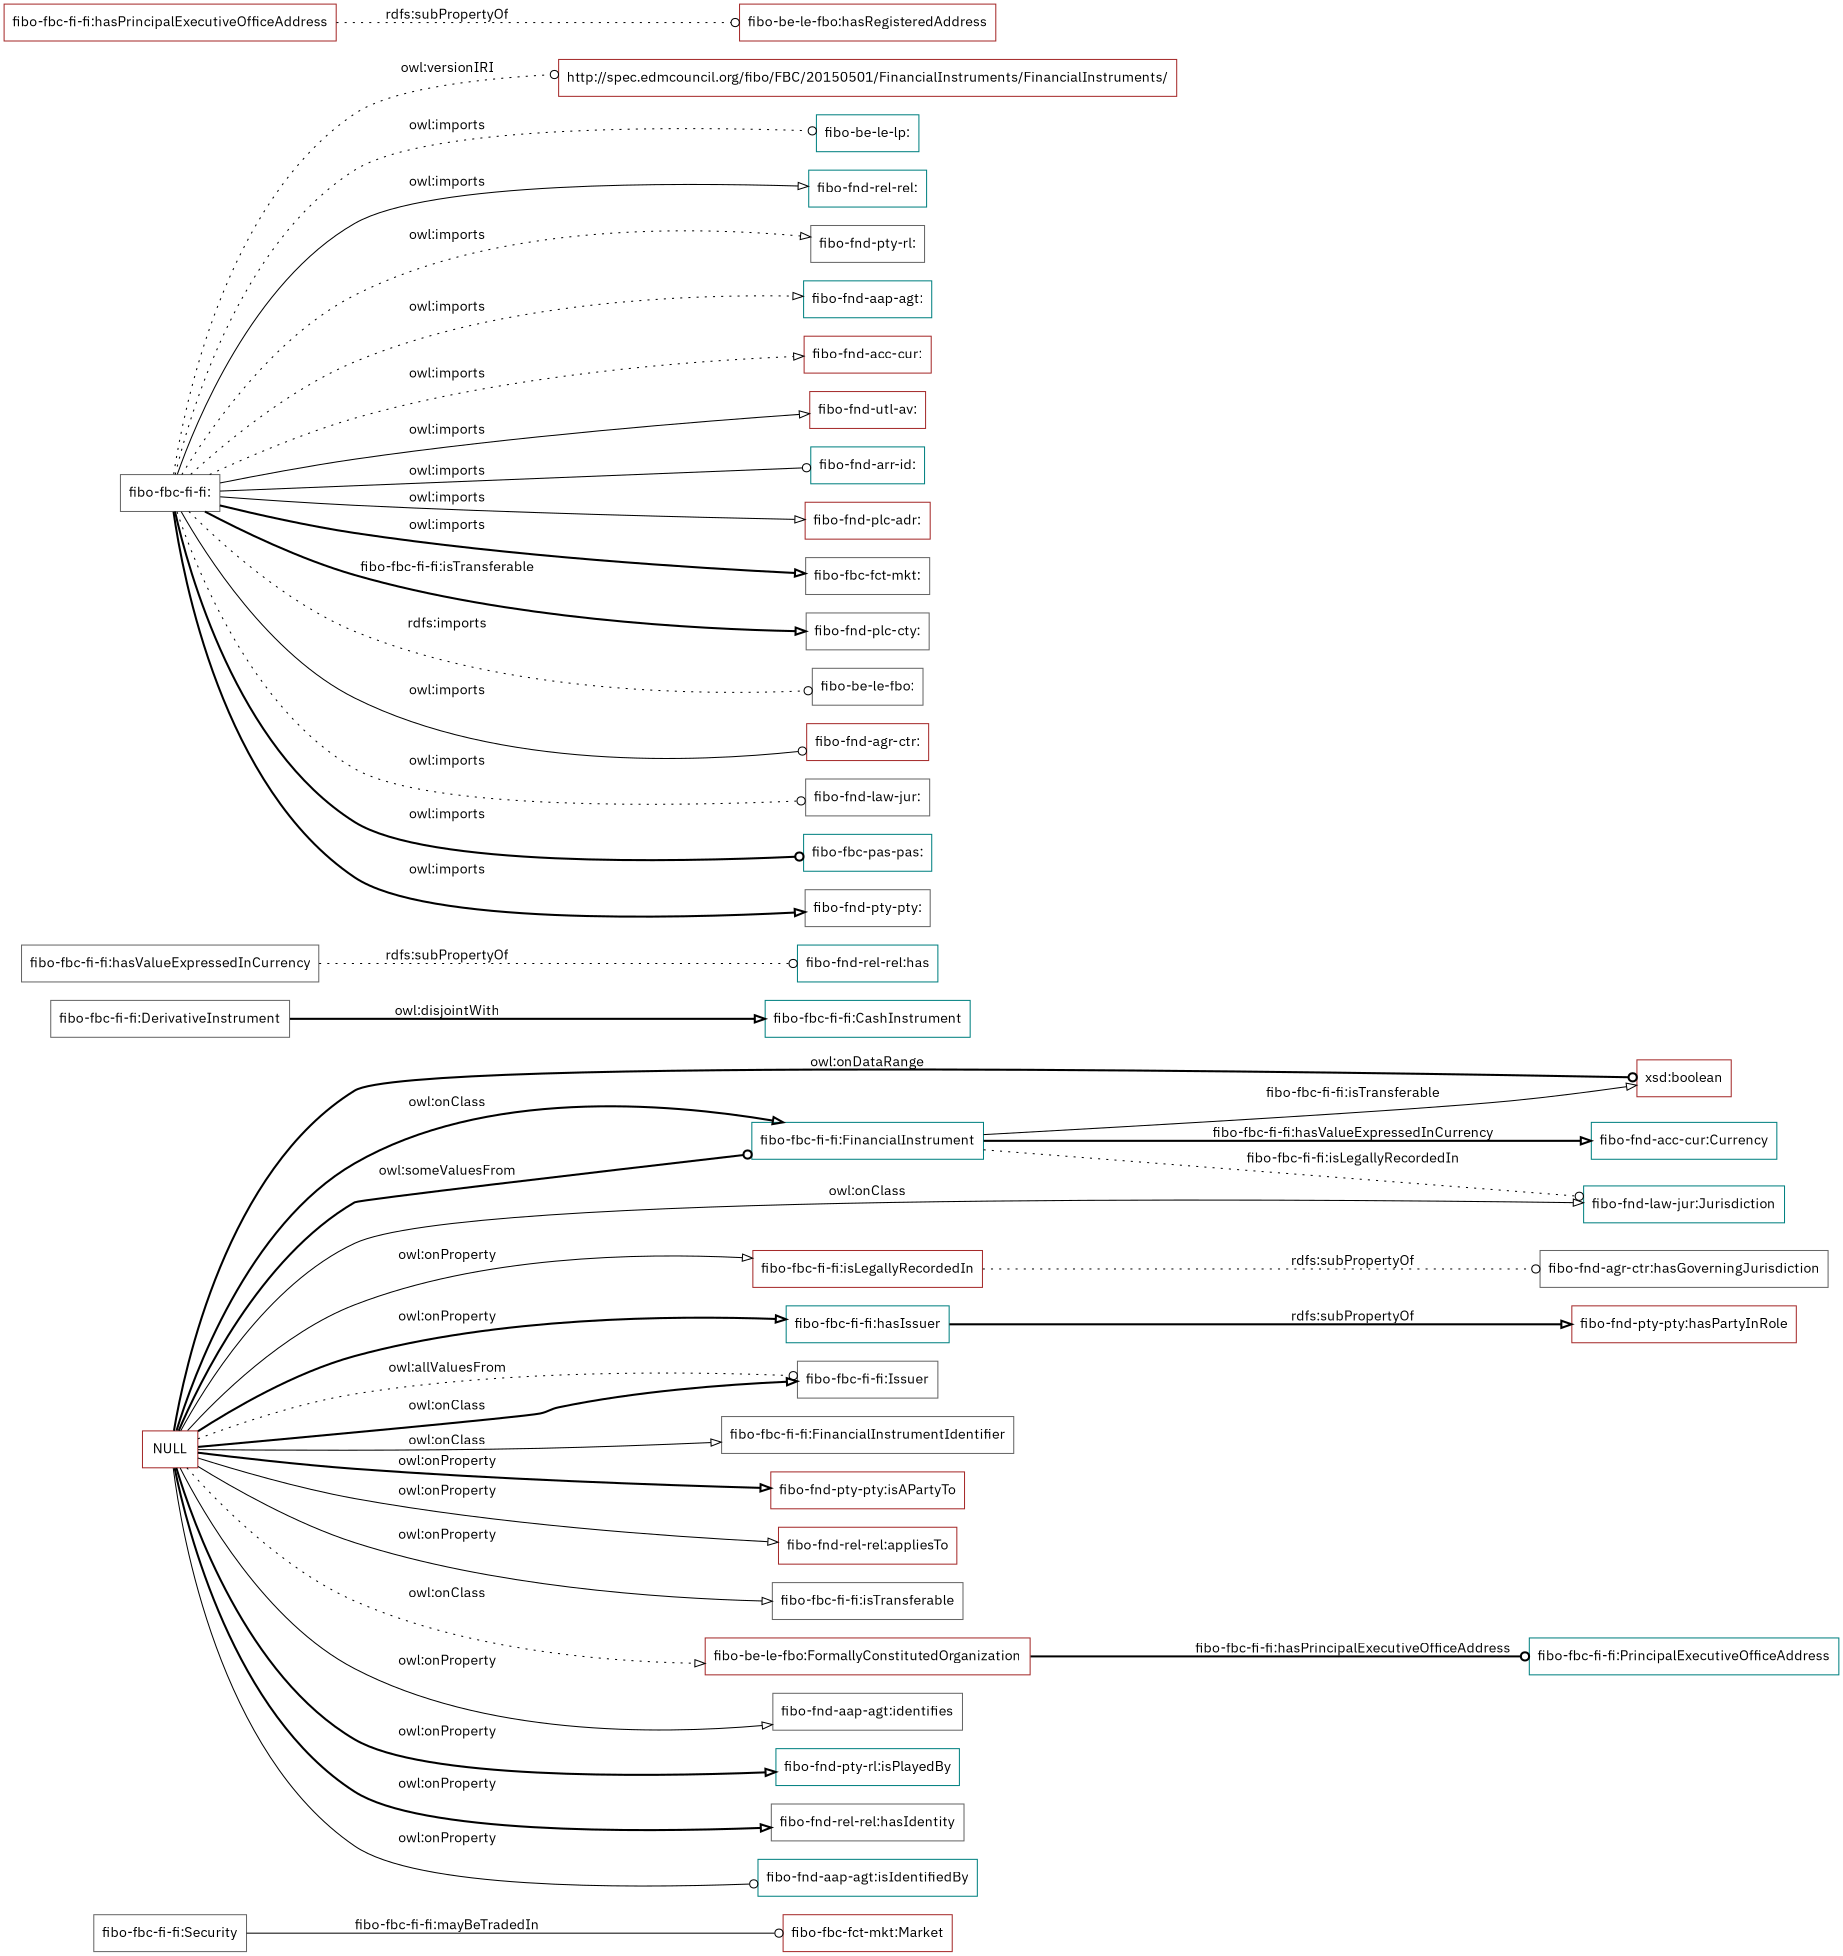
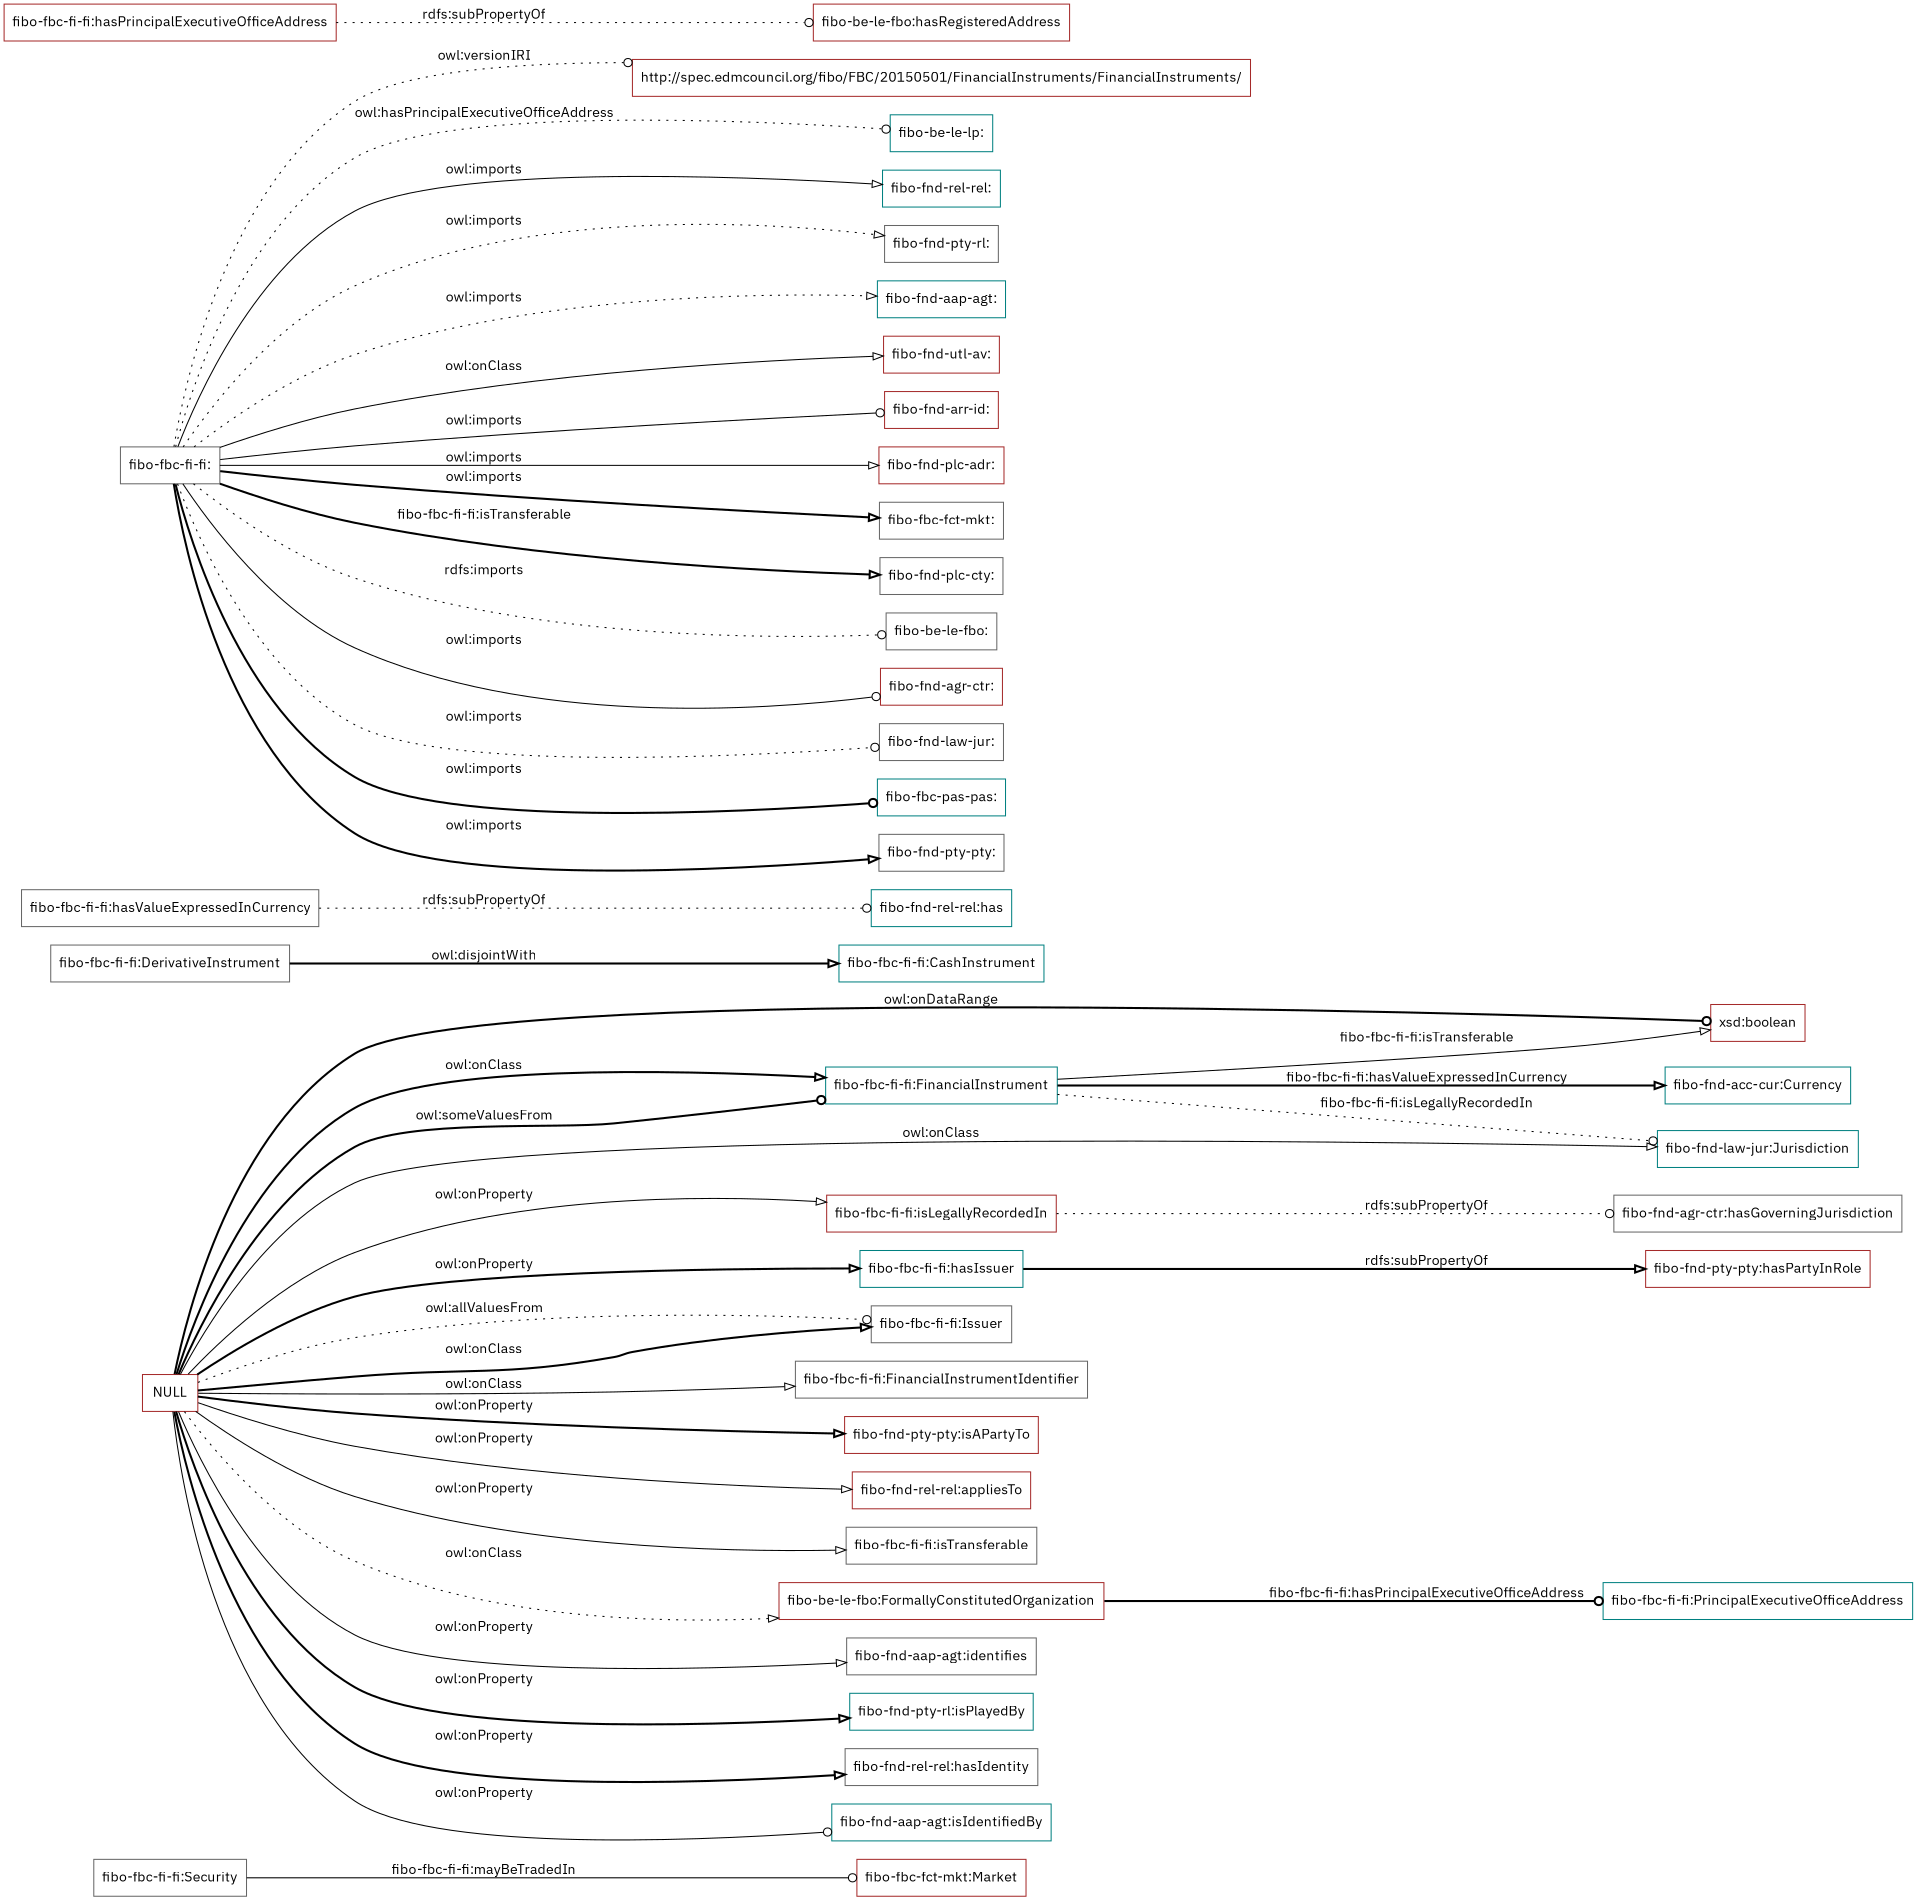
edge "fibo-fbc-fi-fi:" -> "fibo-be-le-lp:": label "owl:imports" -> "owl:hasPrincipalExecutiveOfficeAddress"
node "fibo-fnd-acc-cur:": removed
edge "fibo-fbc-fi-fi:" -> "fibo-fnd-utl-av:": label "owl:imports" -> "owl:onClass"
node "fibo-fnd-arr-id:": color teal -> brown
